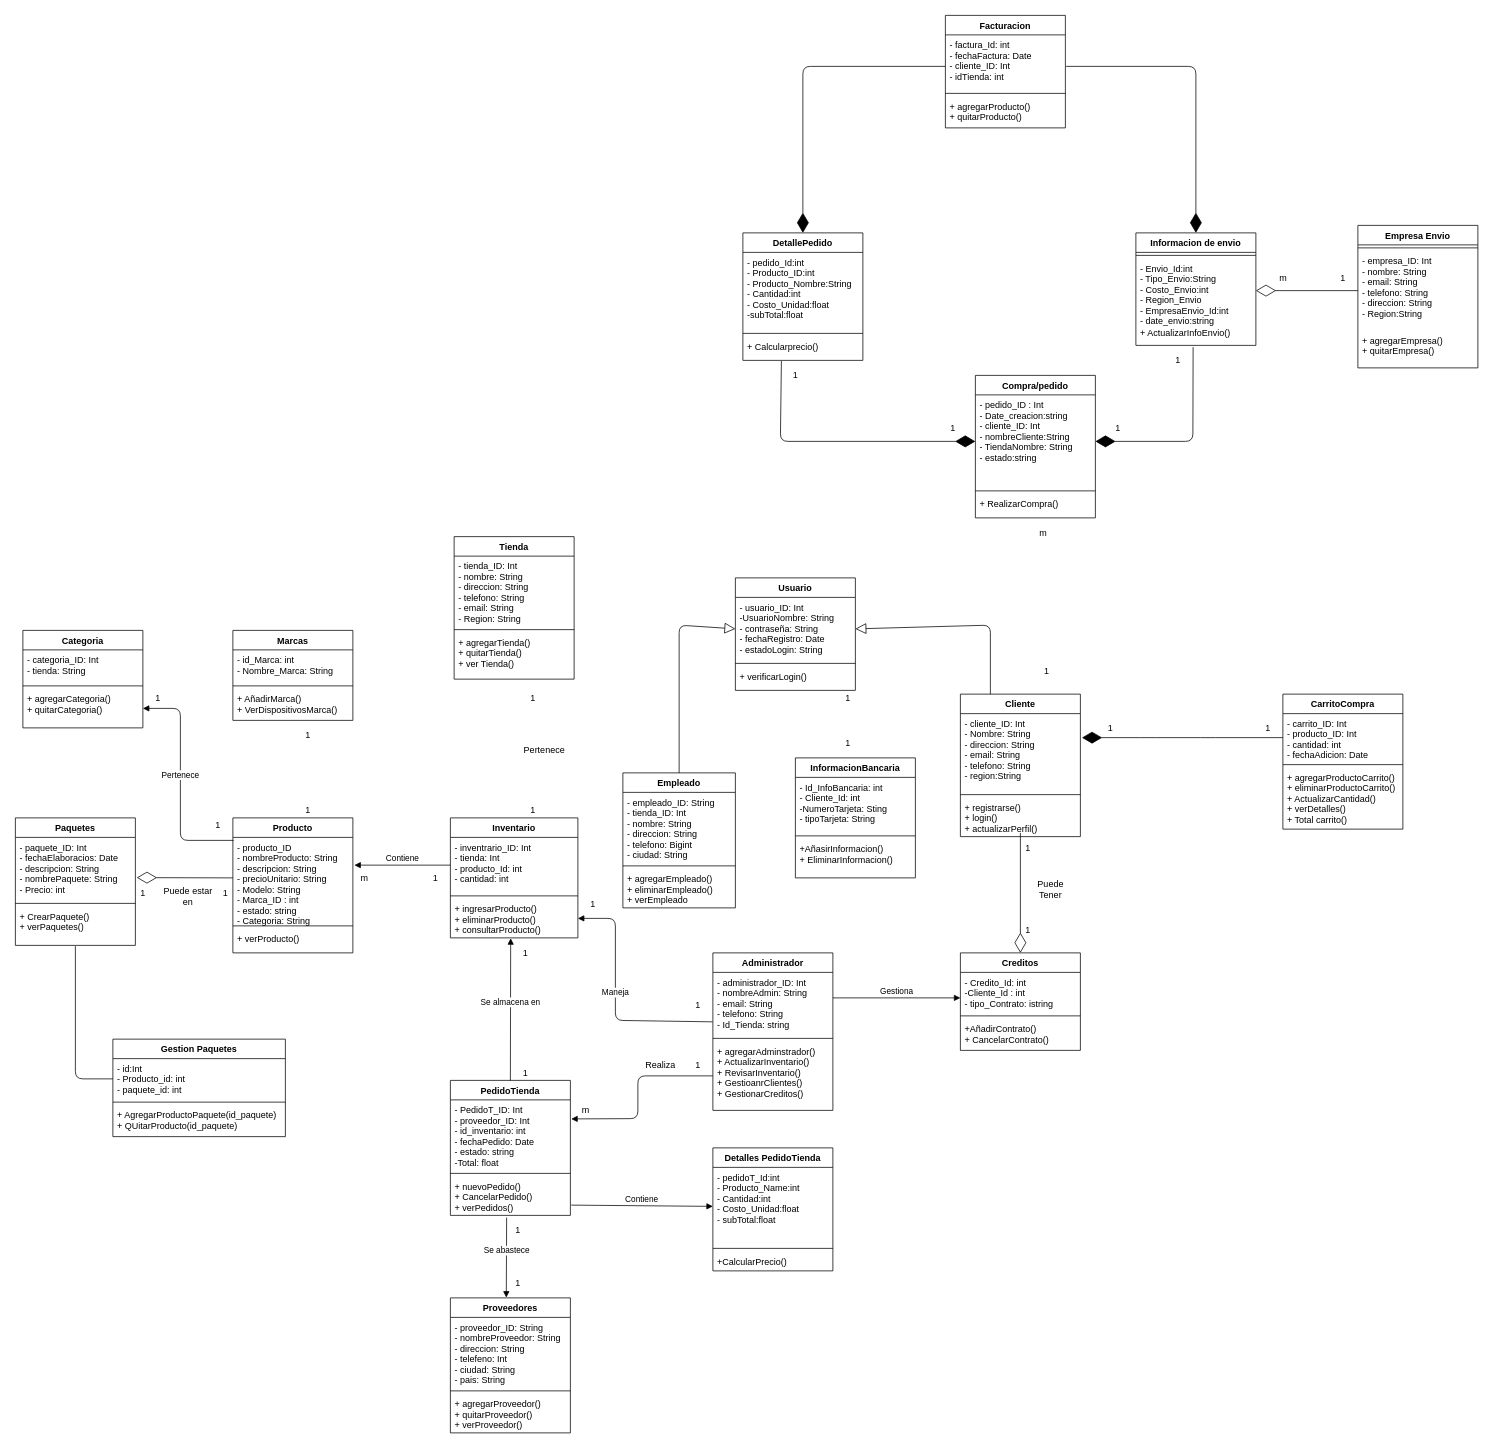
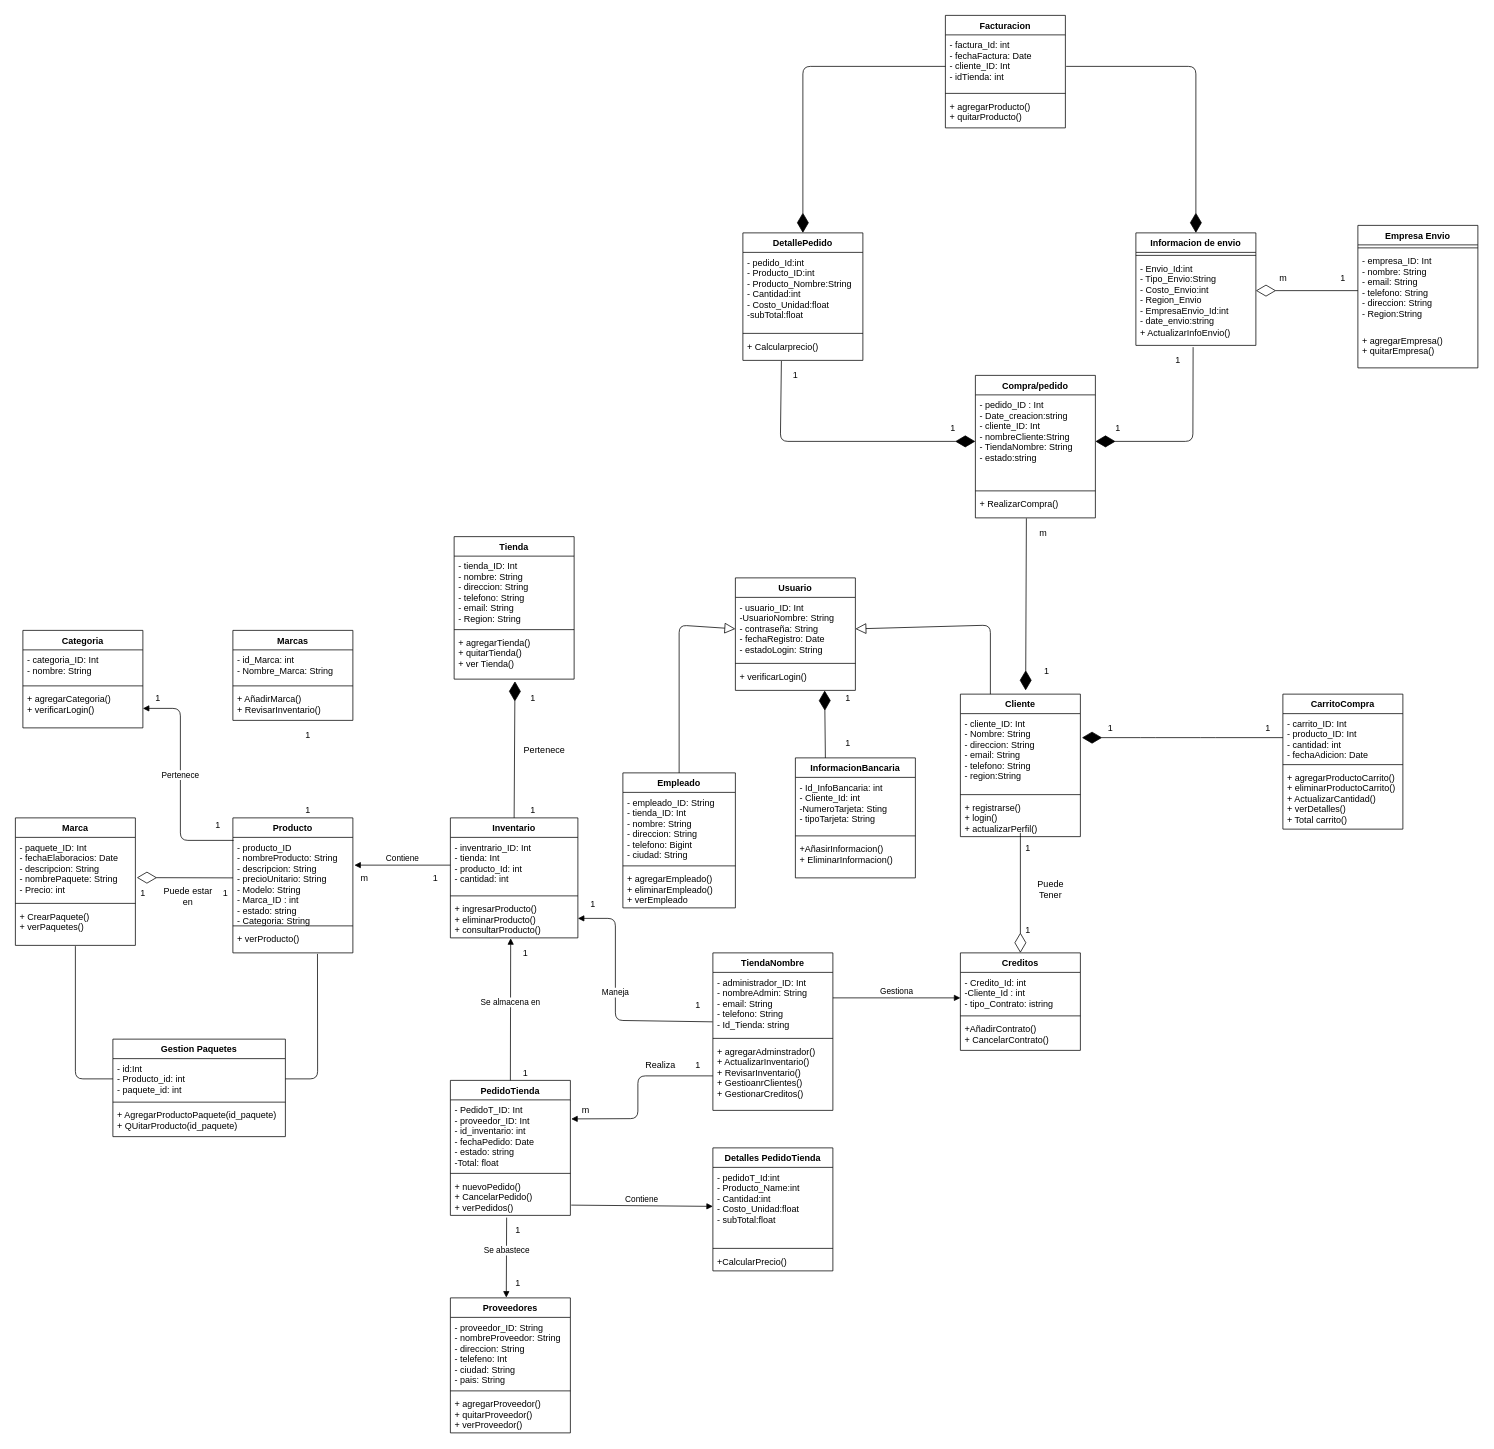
edge "+ RealizarCompra()" -> "Cliente": added
node "- categoria_ID: Int - tienda: String": label "- categoria_ID: Int - tienda: String" -> "- categoria_ID: Int - nombre: String"
node "+ agregarCategoria() + quitarCategoria()": label "+ agregarCategoria() + quitarCategoria()" -> "+ agregarCategoria() + verificarLogin()"
node "+ AñadirMarca() + VerDispositivosMarca()": label "+ AñadirMarca() + VerDispositivosMarca()" -> "+ AñadirMarca() + RevisarInventario()"
edge "InformacionBancaria" -> "+ verificarLogin()": added
edge "Inventario" -> "+ agregarTienda() + quitarTienda() + ver Tienda()": added
node "Paquetes": label "Paquetes" -> "Marca"
node "Administrador": label "Administrador" -> "TiendaNombre"
edge "+ verProducto()" -- "- id:Int - Producto_id: int - paquete_id: int": added
